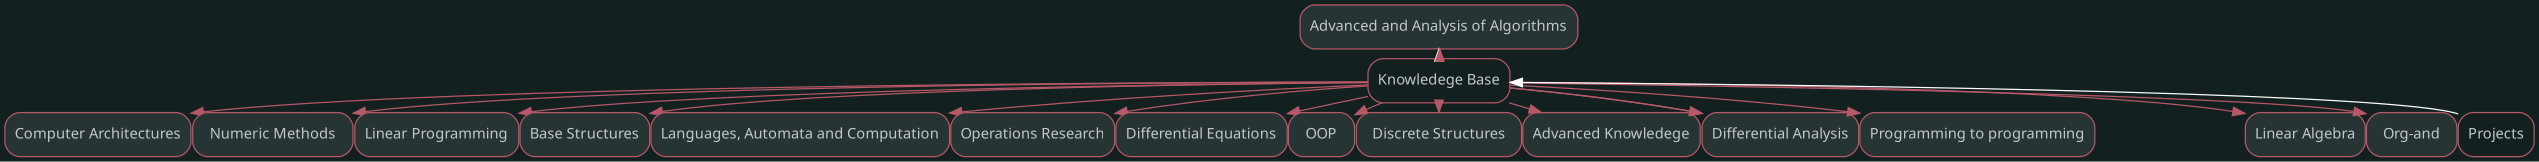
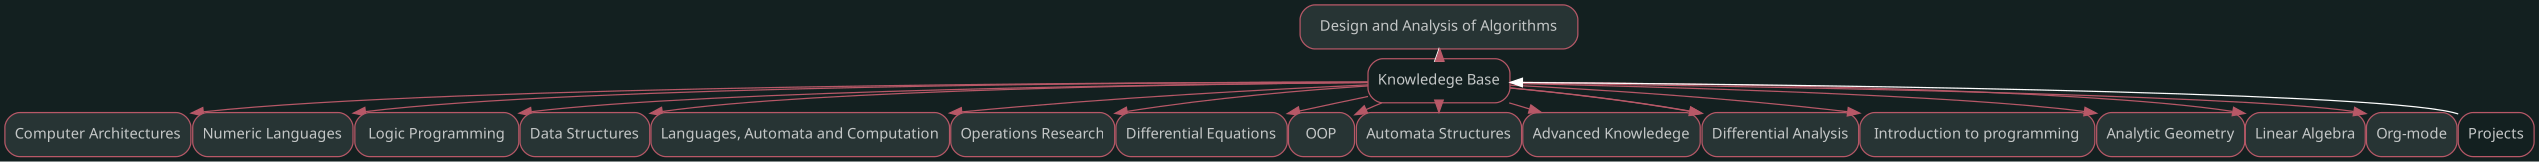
node "Advanced and Analysis of Algorithms": label "Advanced and Analysis of Algorithms" -> "Design and Analysis of Algorithms"
node "Numeric Methods": label "Numeric Methods" -> "Numeric Languages"
node "Linear Programming": label "Linear Programming" -> "Logic Programming"
node "Base Structures": label "Base Structures" -> "Data Structures"
node "Discrete Structures": label "Discrete Structures" -> "Automata Structures"
node "Programming to programming": label "Programming to programming" -> "Introduction to programming"
node "Analytic Geometry": added
node "Org-and": label "Org-and" -> "Org-mode"
